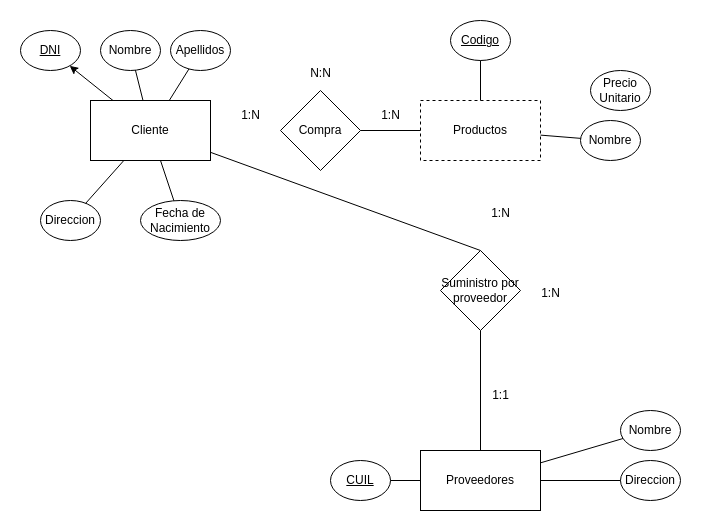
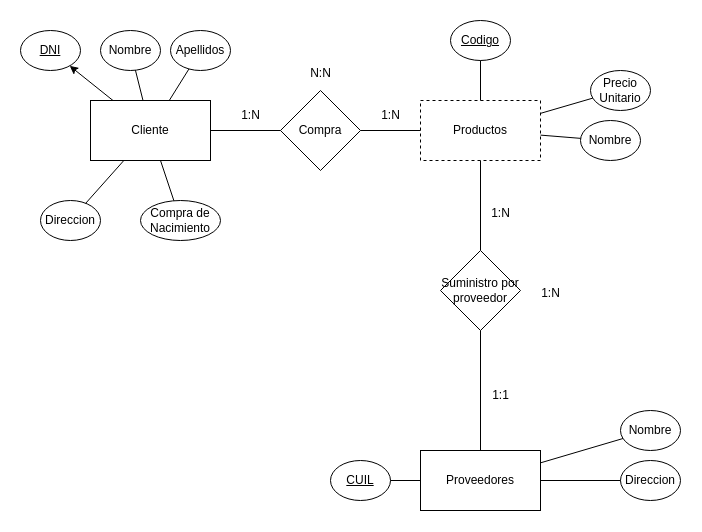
edge "Precio Unitario" -- "Productos": added
edge "Cliente" -- "Compra": added
edge "Cliente" -- "Suministro por proveedor": now "Productos" -- "Suministro por proveedor"
node "Fecha de Nacimiento": label "Fecha de Nacimiento" -> "Compra de Nacimiento"
